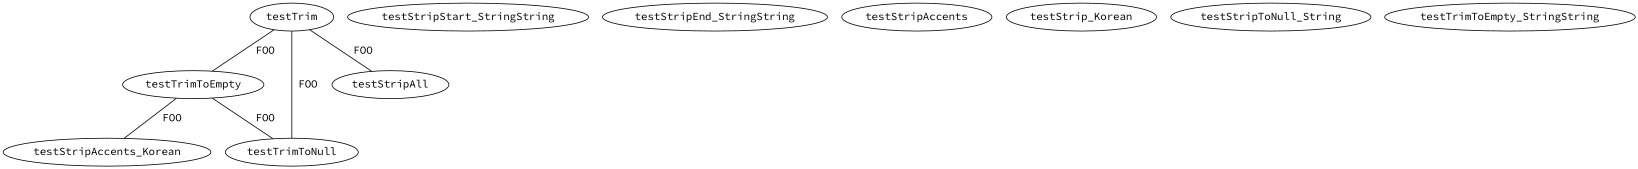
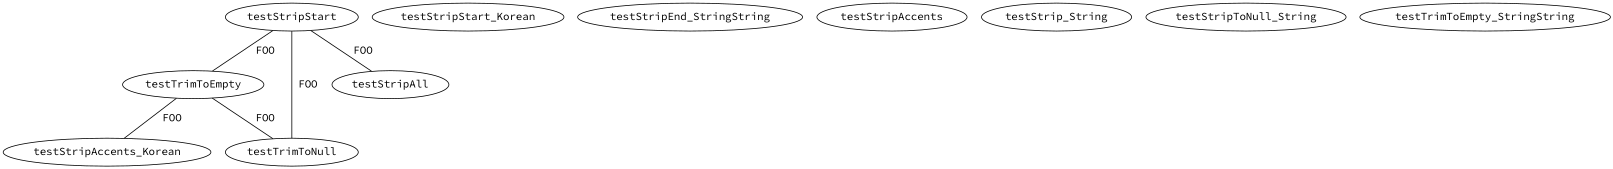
node "testTrim": label "testTrim" -> "testStripStart"
node "testStripStart_StringString": label "testStripStart_StringString" -> "testStripStart_Korean"
node "testStrip_Korean": label "testStrip_Korean" -> "testStrip_String"
